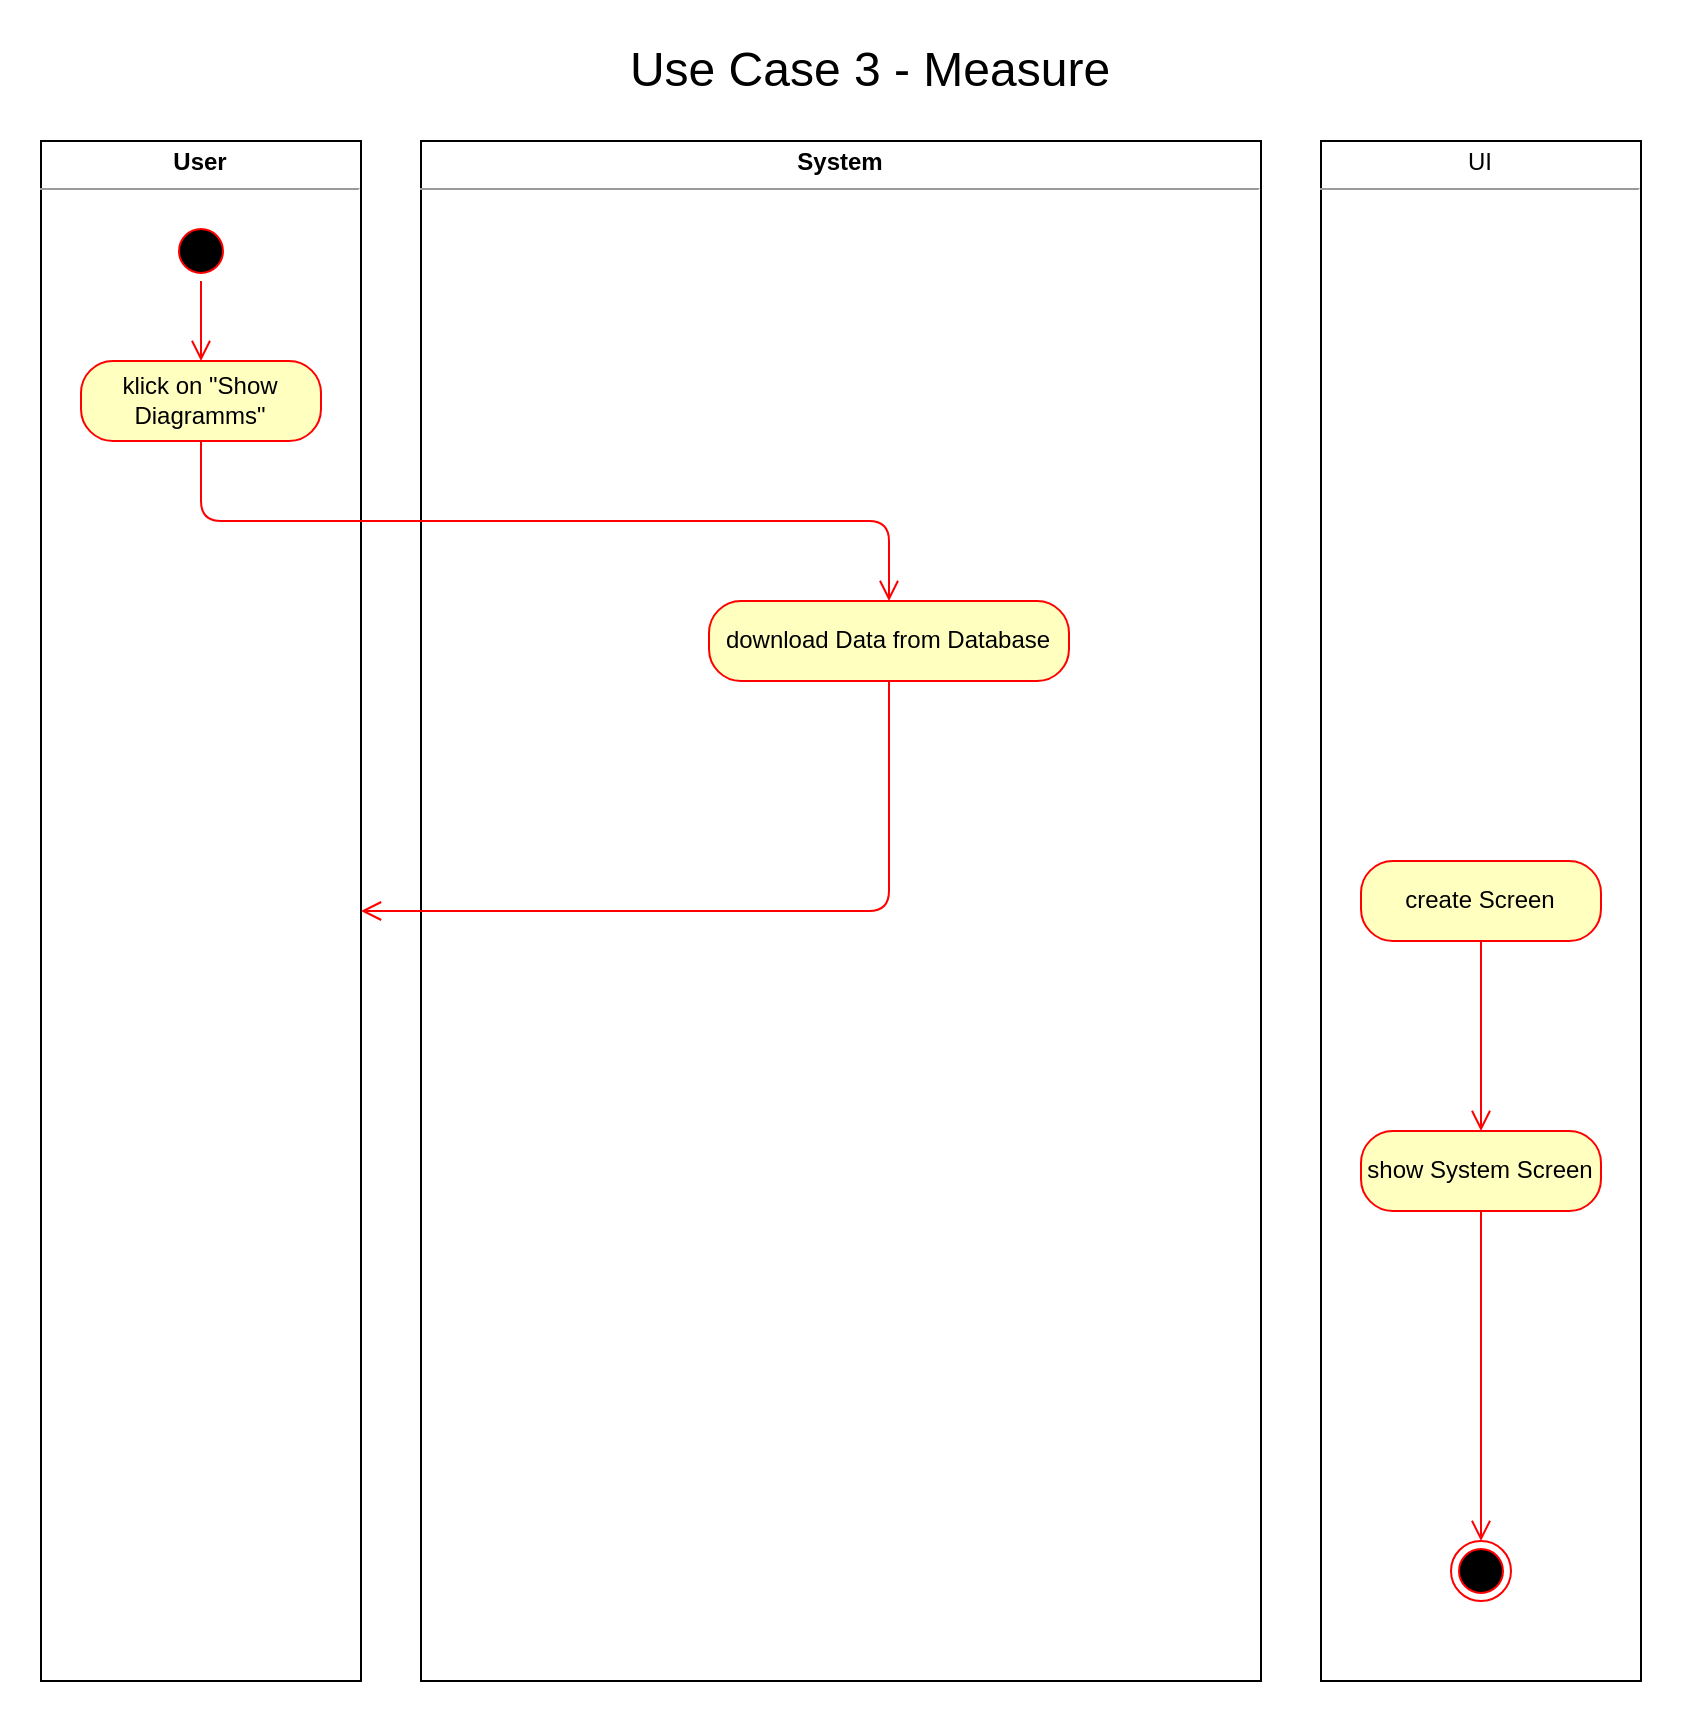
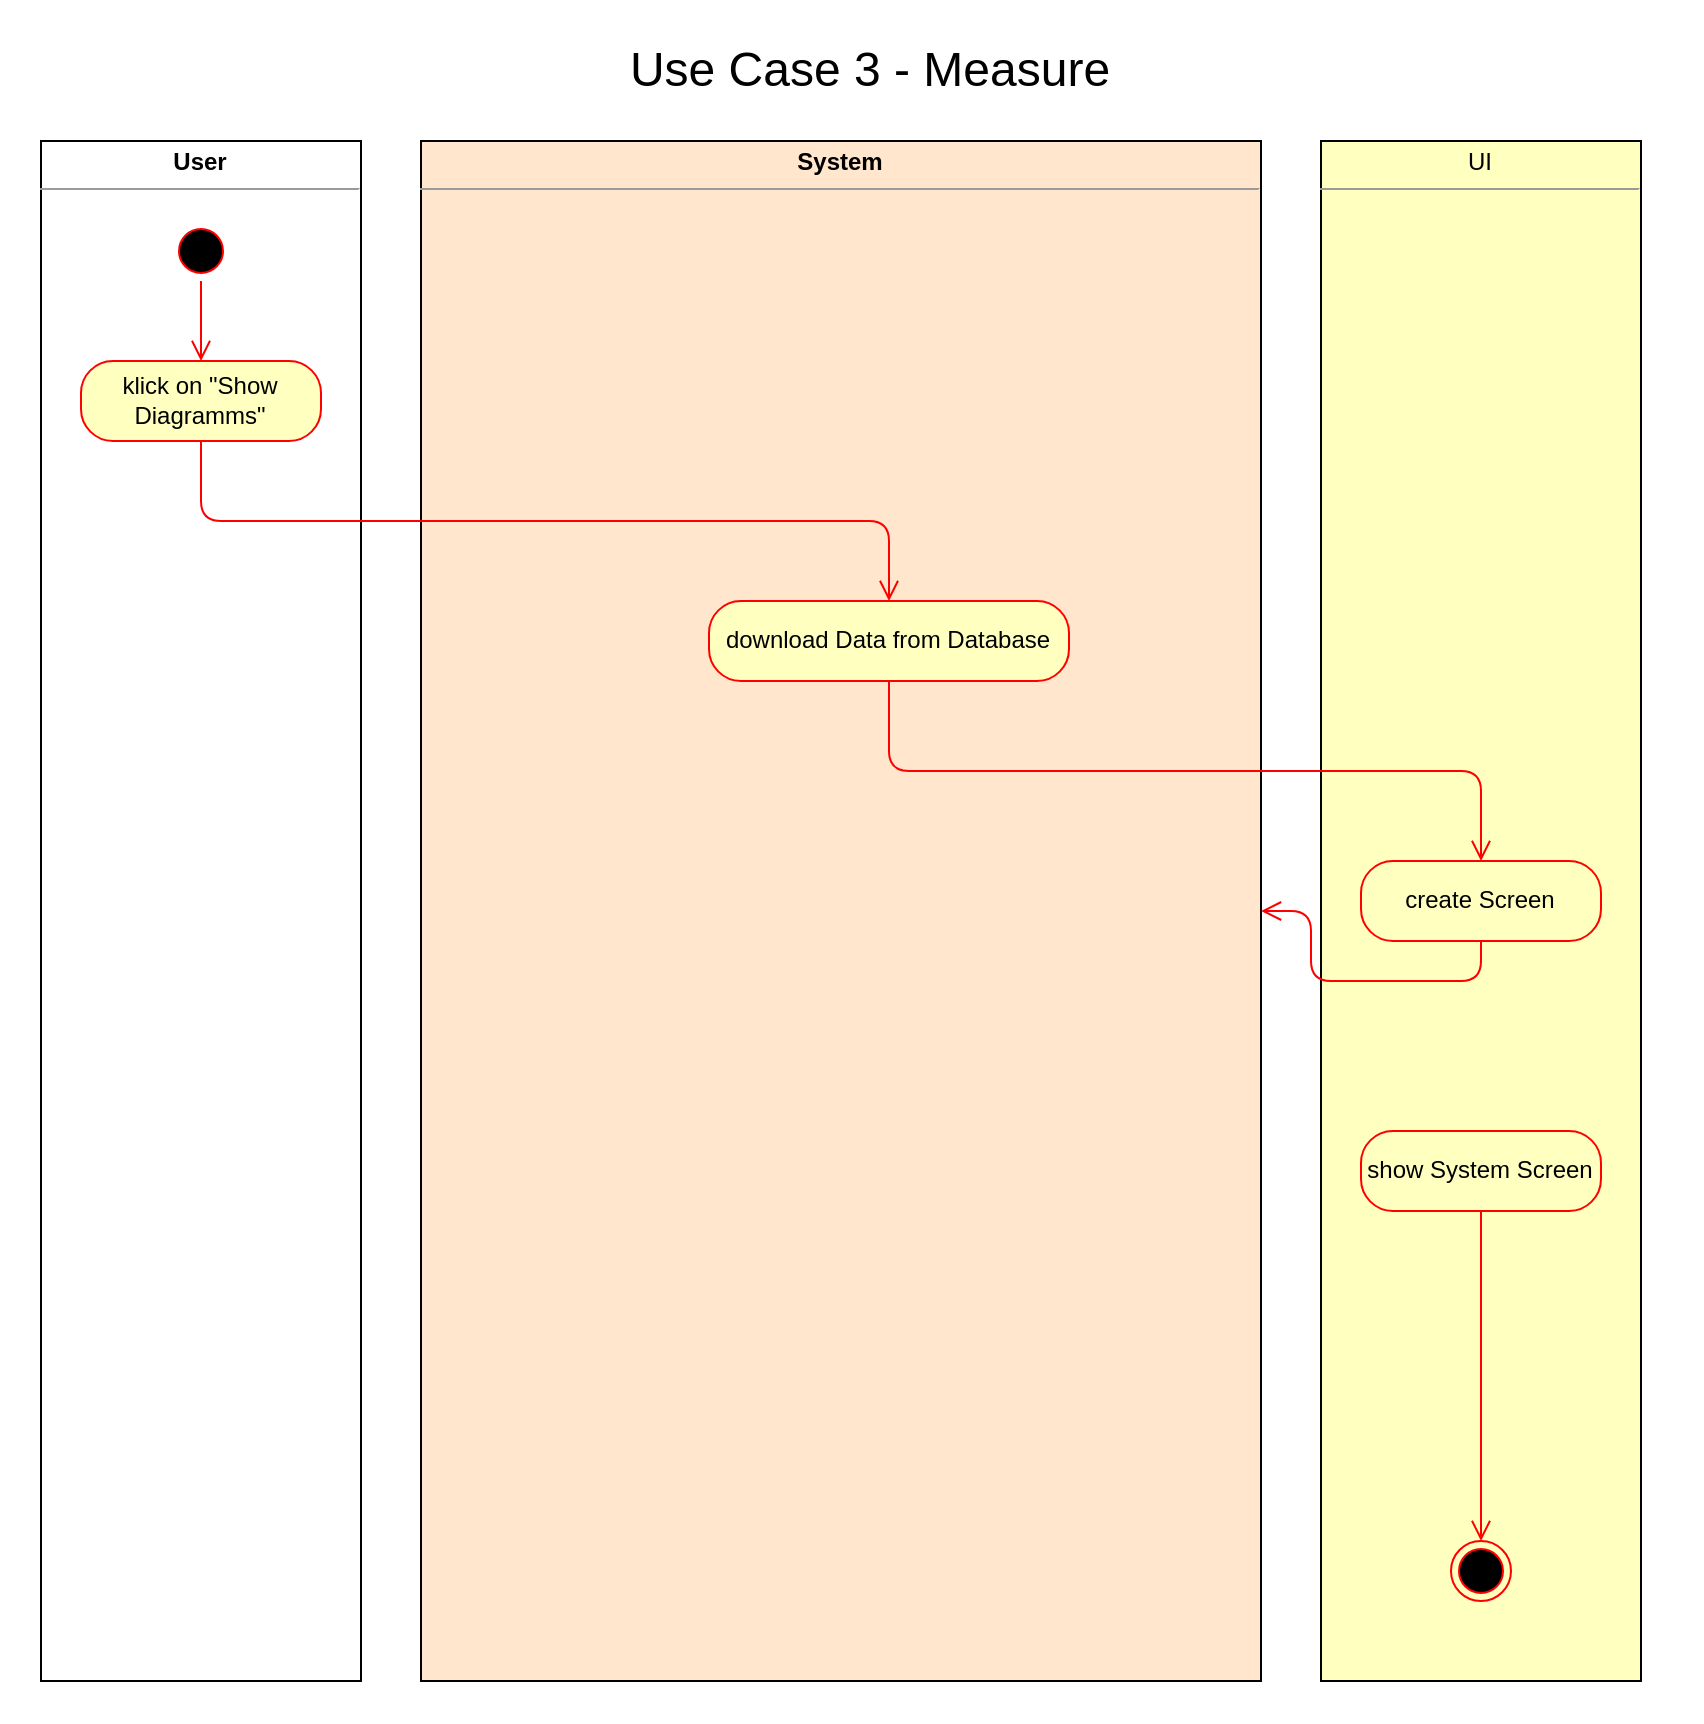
node "UI": fillcolor #ffffff -> #ffffc0
edge "download Data from Database" -> "User": now "download Data from Database" -> "create Screen"
node "System": fillcolor #ffffff -> #ffe6cc
edge "create Screen" -> "show System Screen": now "create Screen" -> "System"
